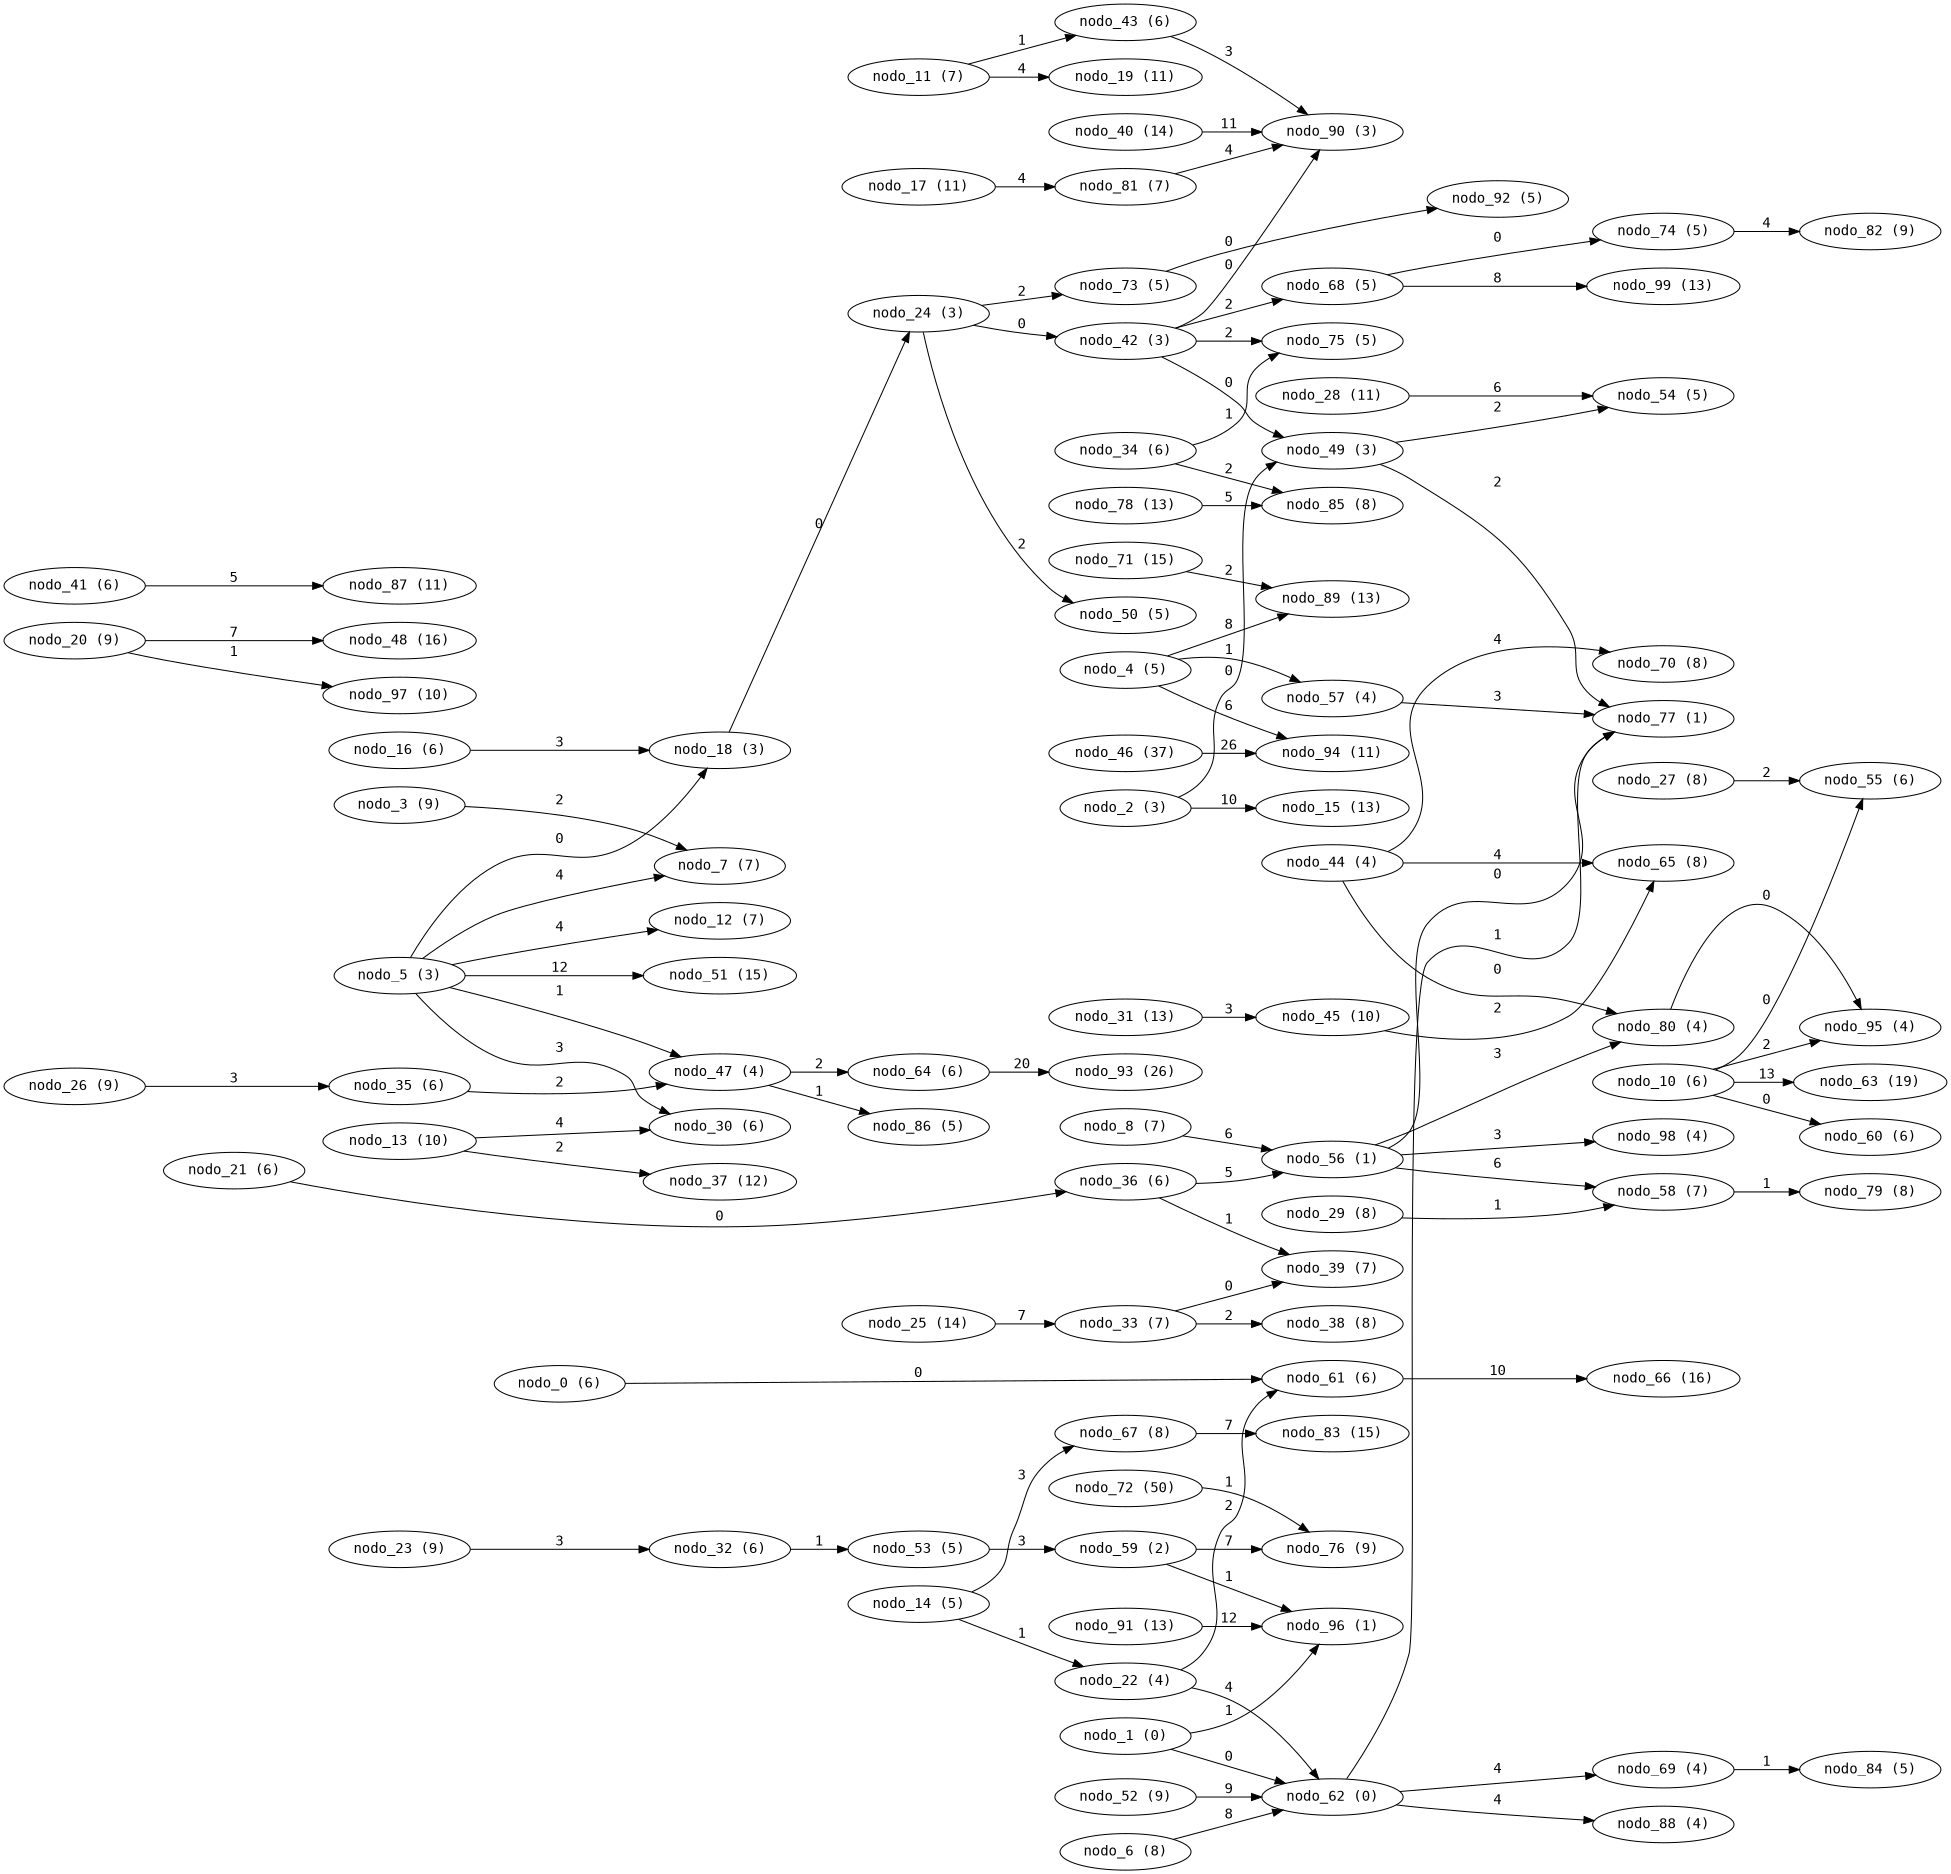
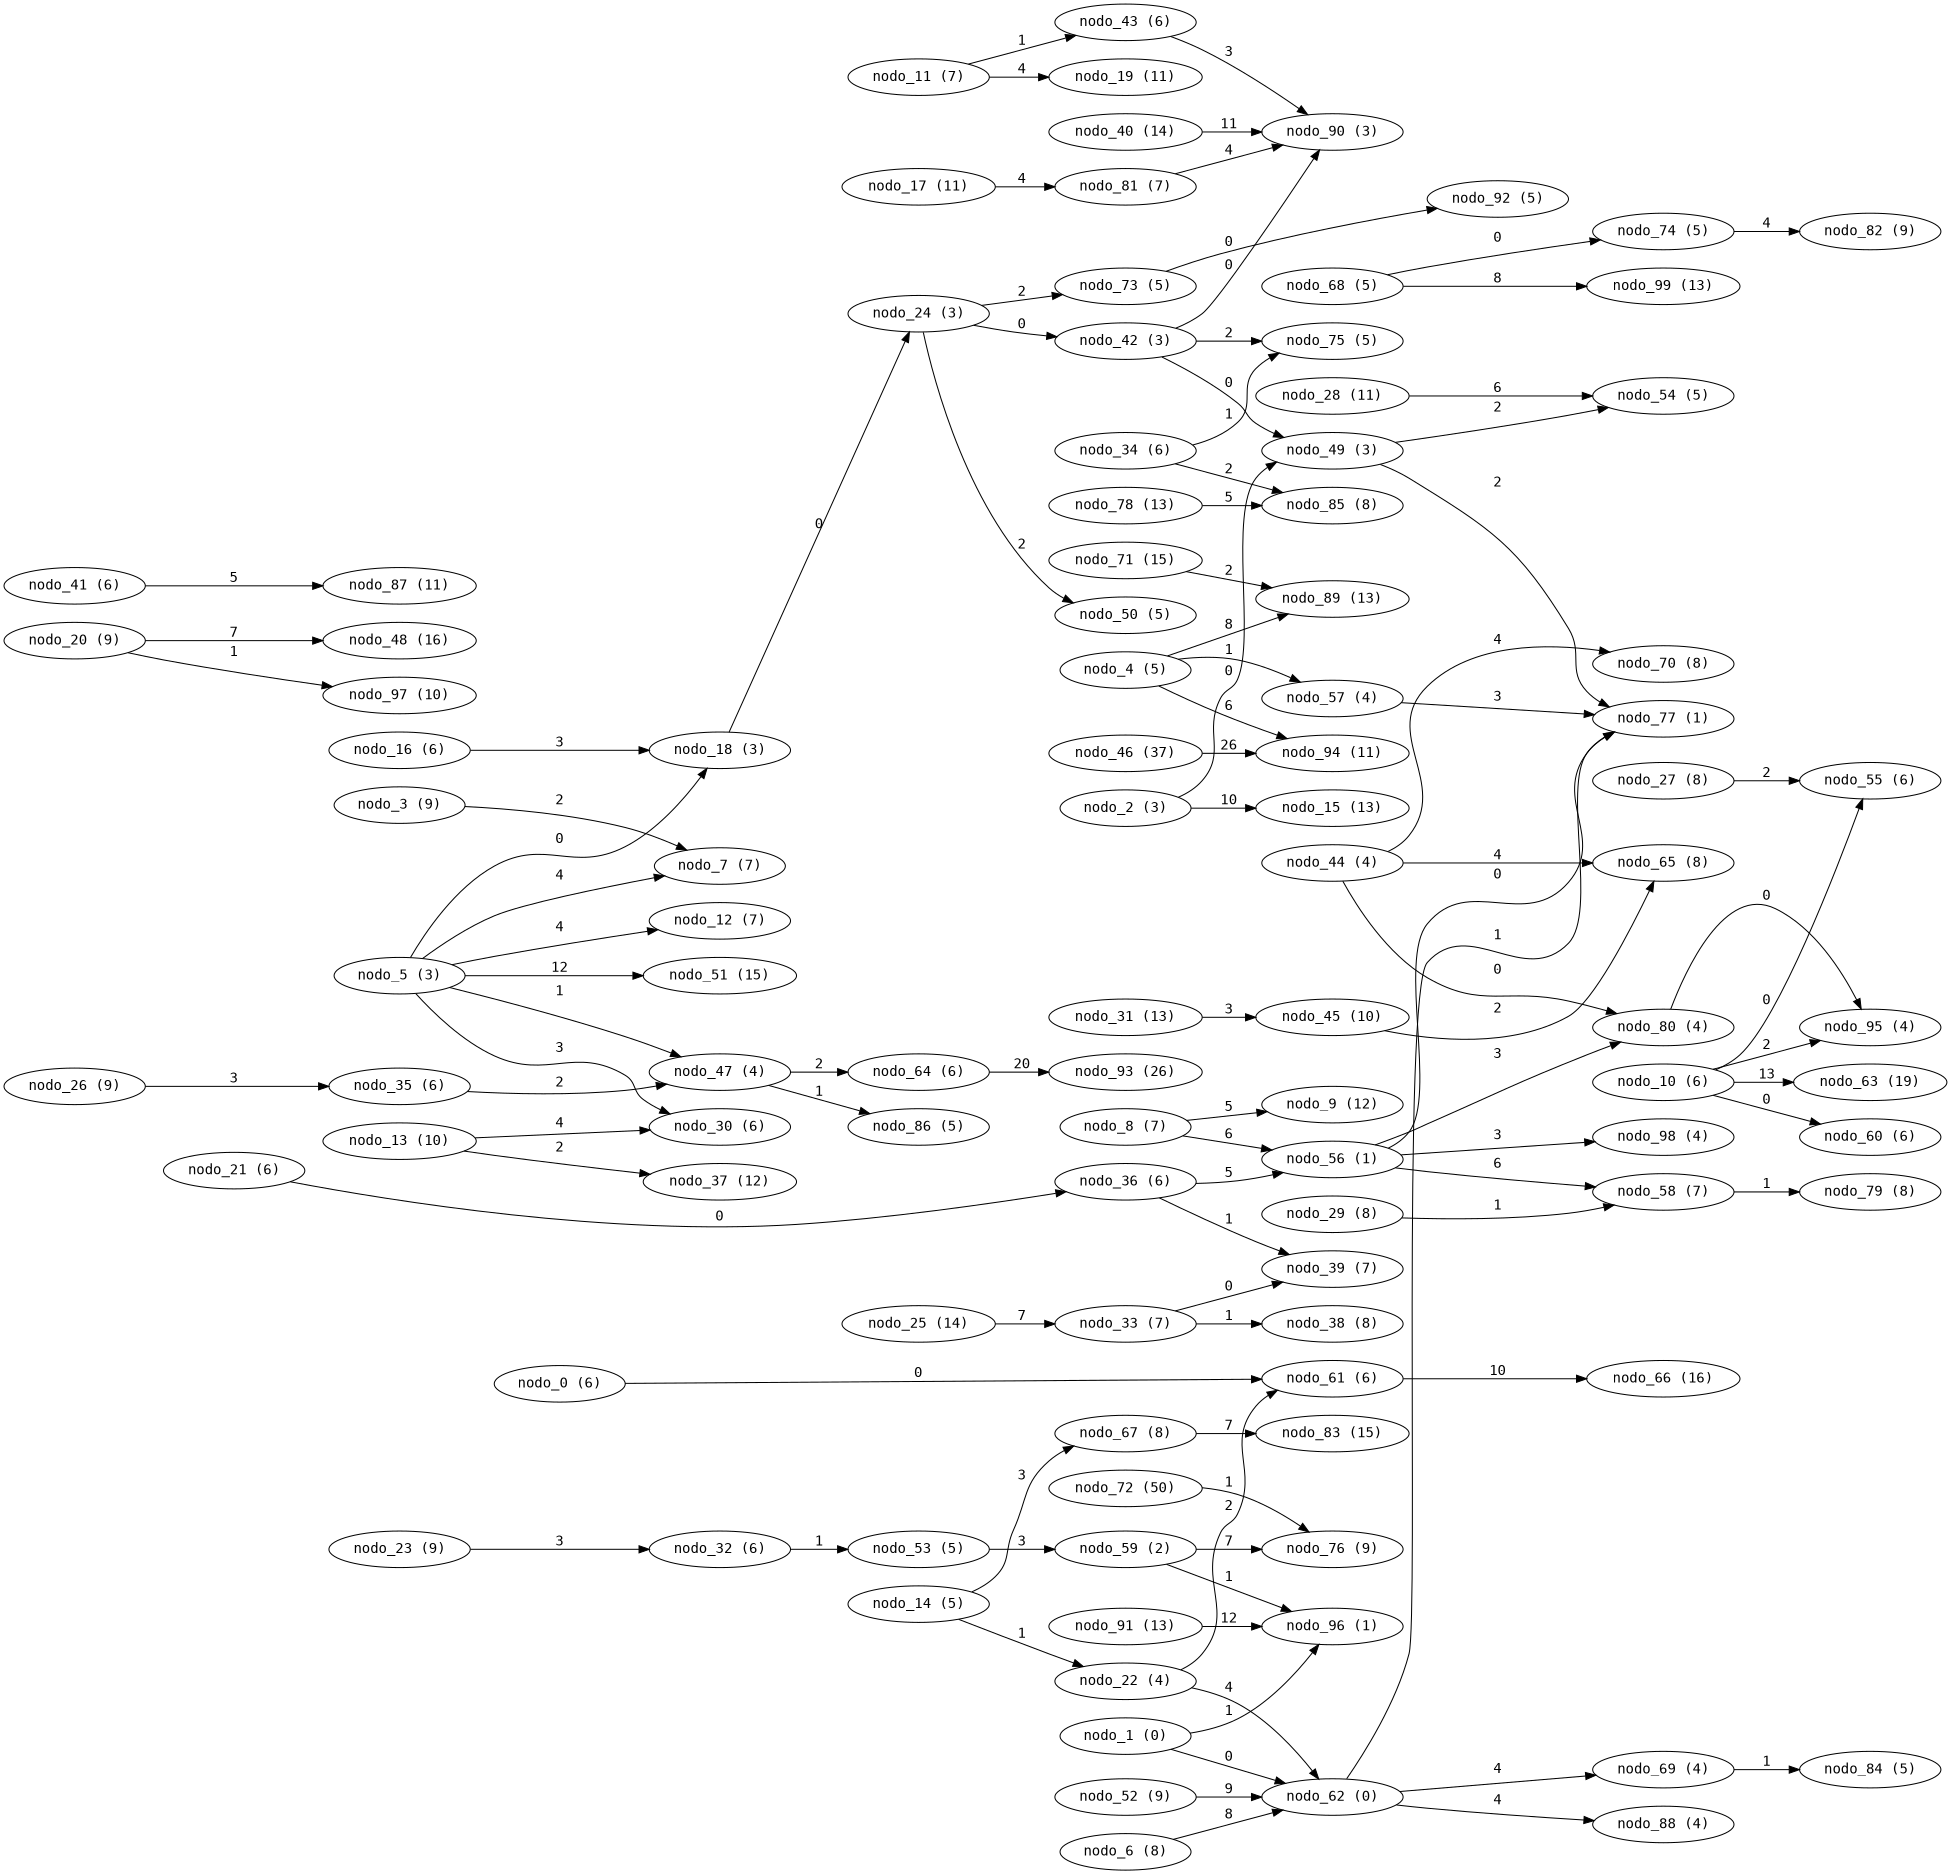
edge "nodo_42 (3)" -> "nodo_68 (5)": removed, label "2"
node "nodo_9 (12)": added
edge "nodo_33 (7)" -> "nodo_38 (8)": label "2" -> "1"
